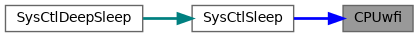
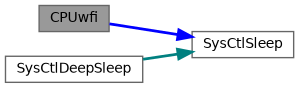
edge "SysCtlSleep" -> "CPUwfi": reversed
